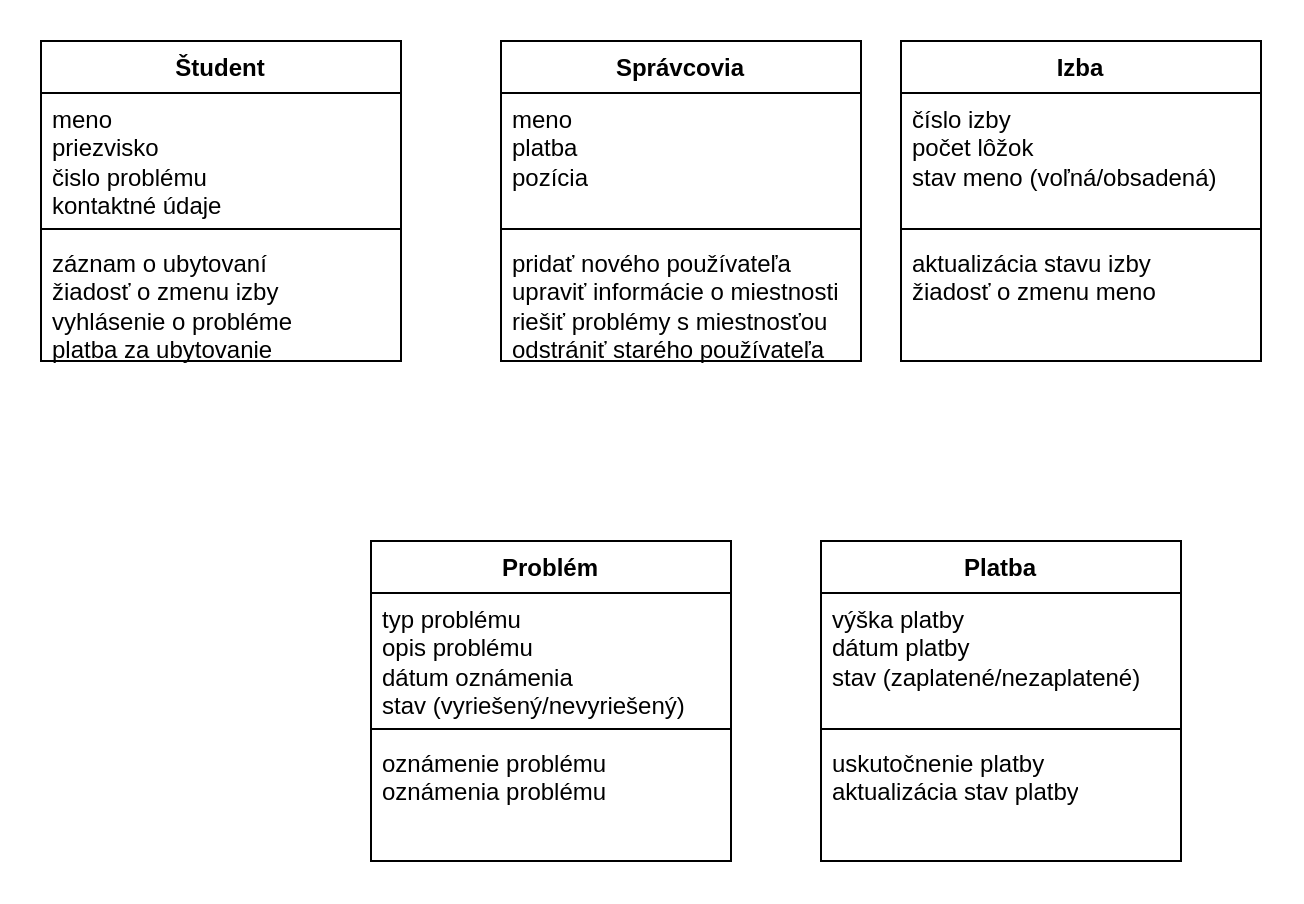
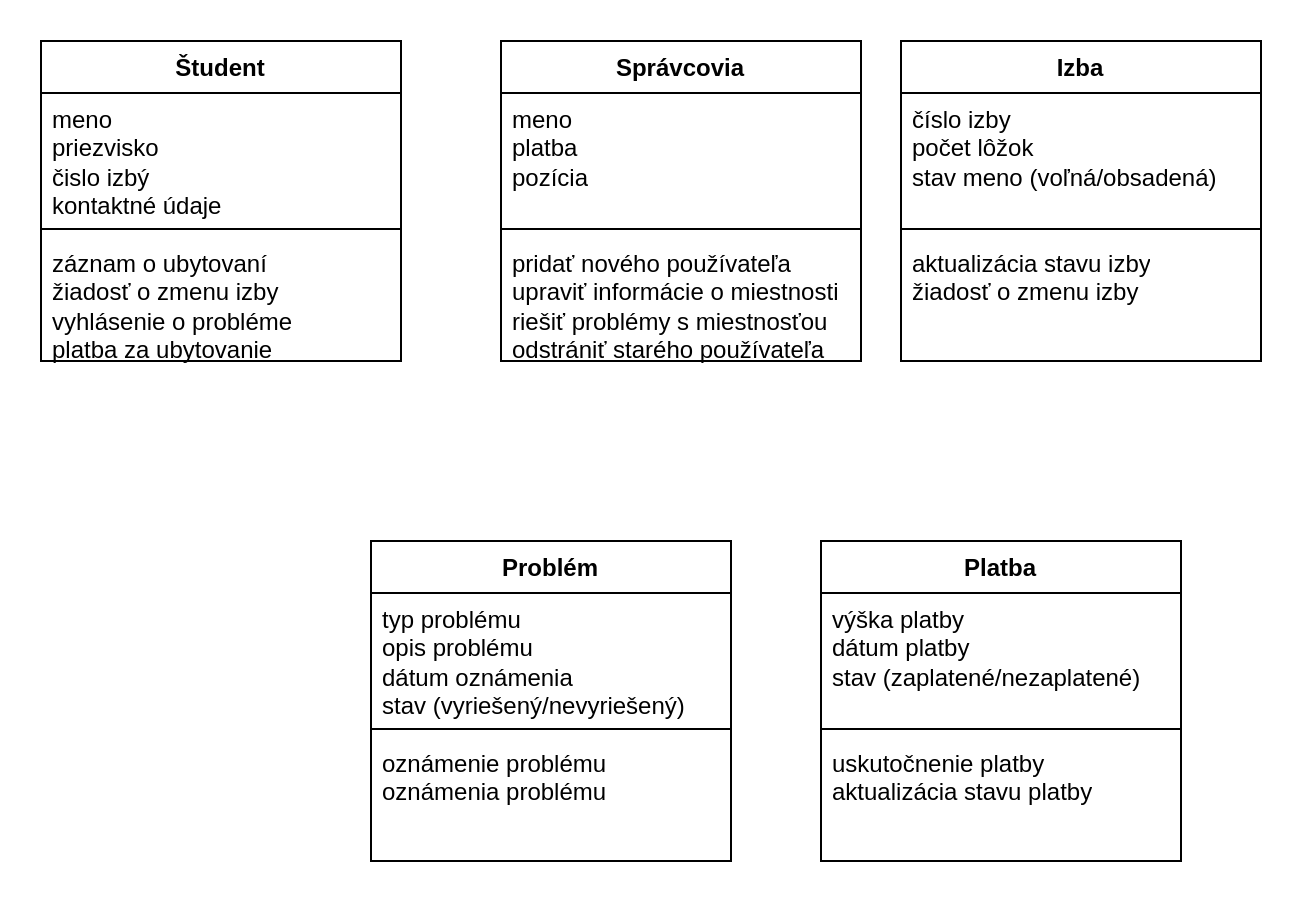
node "meno priezvisko čislo problému kontaktné údaje": label "meno priezvisko čislo problému kontaktné údaje" -> "meno priezvisko čislo izbý kontaktné údaje"
node "aktualizácia stavu izby žiadosť o zmenu meno": label "aktualizácia stavu izby žiadosť o zmenu meno" -> "aktualizácia stavu izby žiadosť o zmenu izby"
node "uskutočnenie platby aktualizácia stav platby": label "uskutočnenie platby aktualizácia stav platby" -> "uskutočnenie platby aktualizácia stavu platby"
